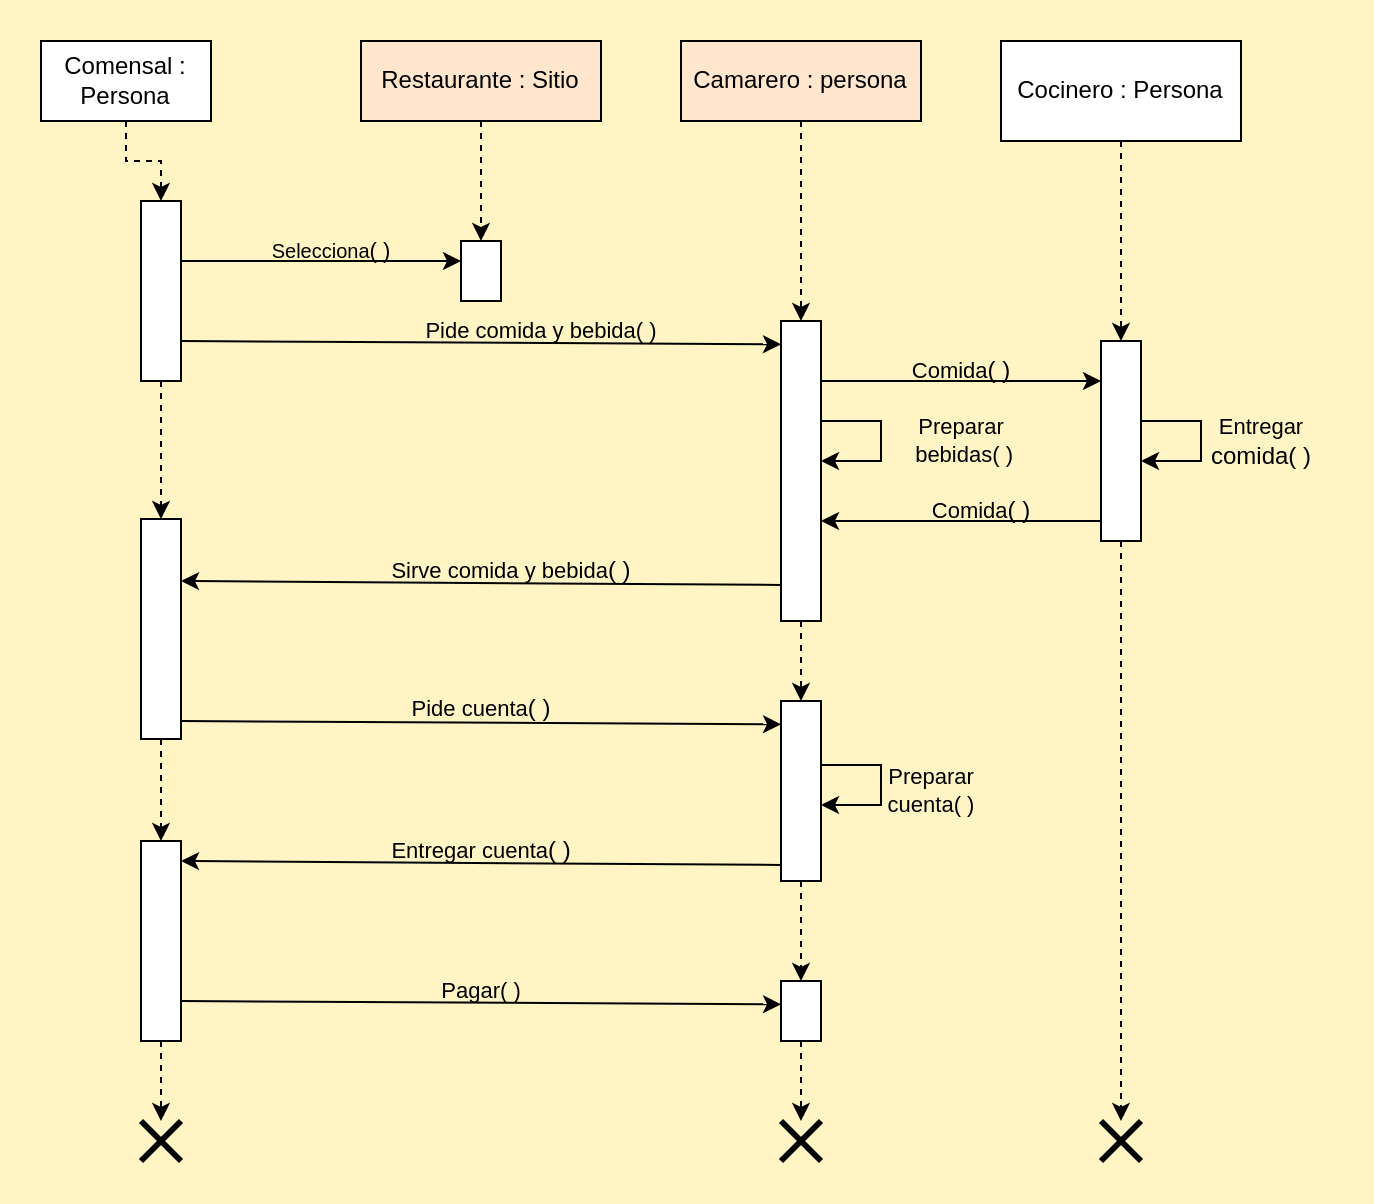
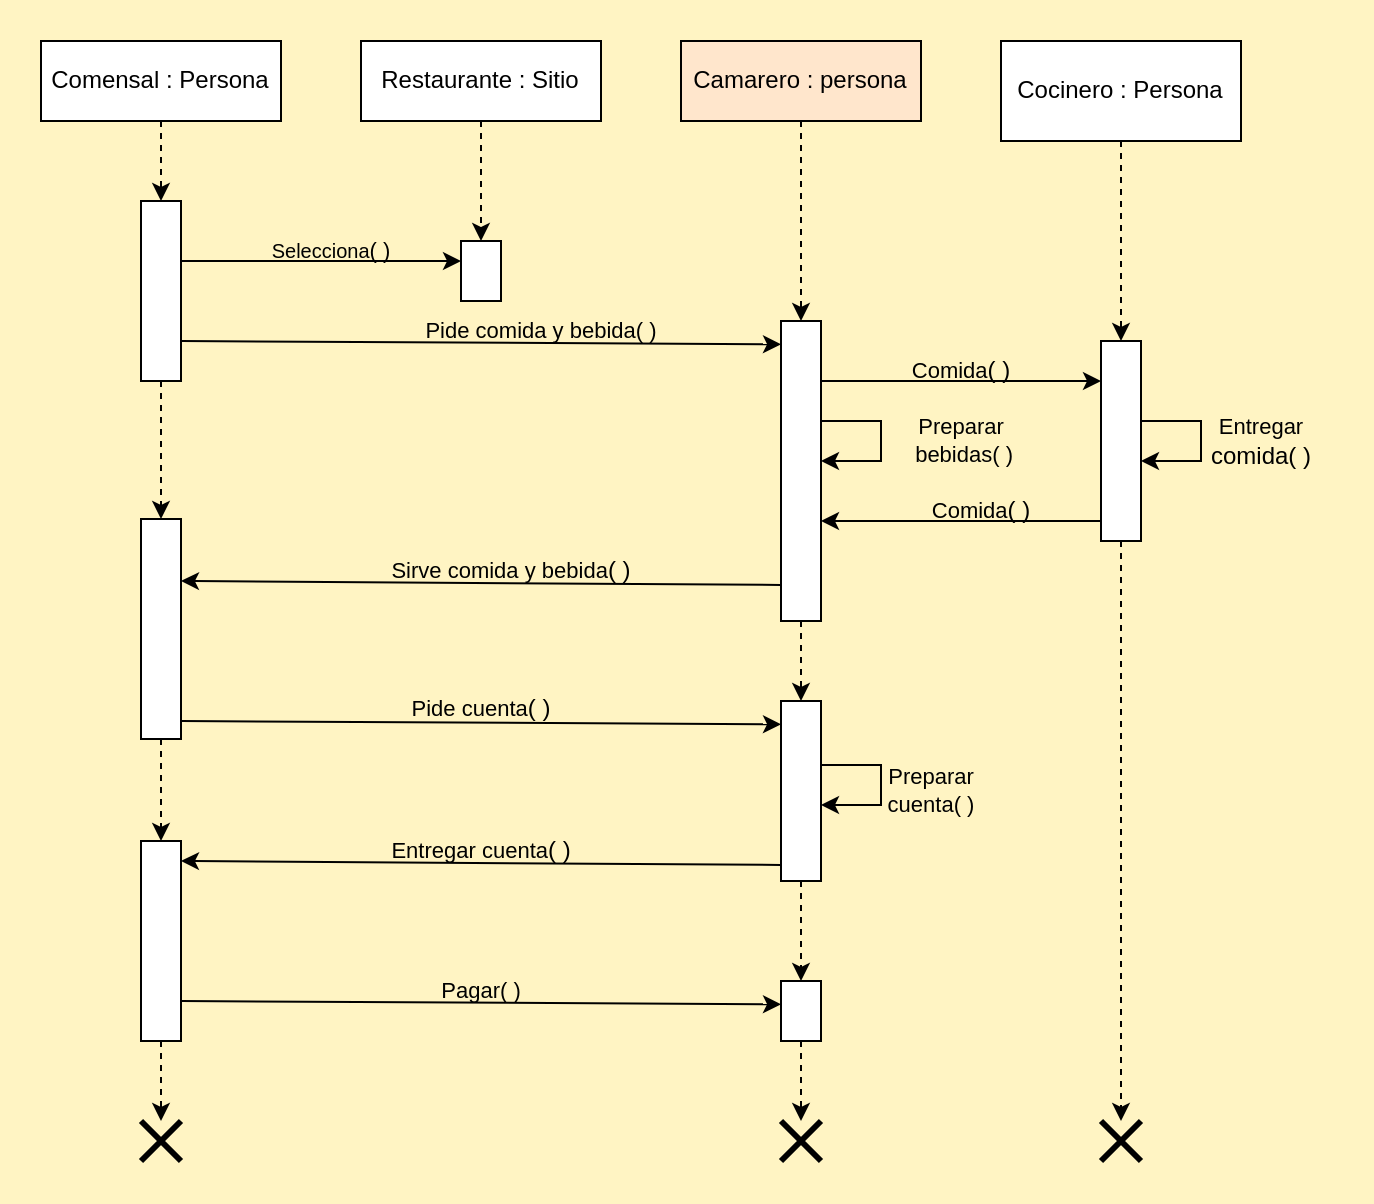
node "Comensal : Persona": size 170x80 -> 240x80
node "Restaurante : Sitio": fillcolor #ffe6cc -> #ffffff
